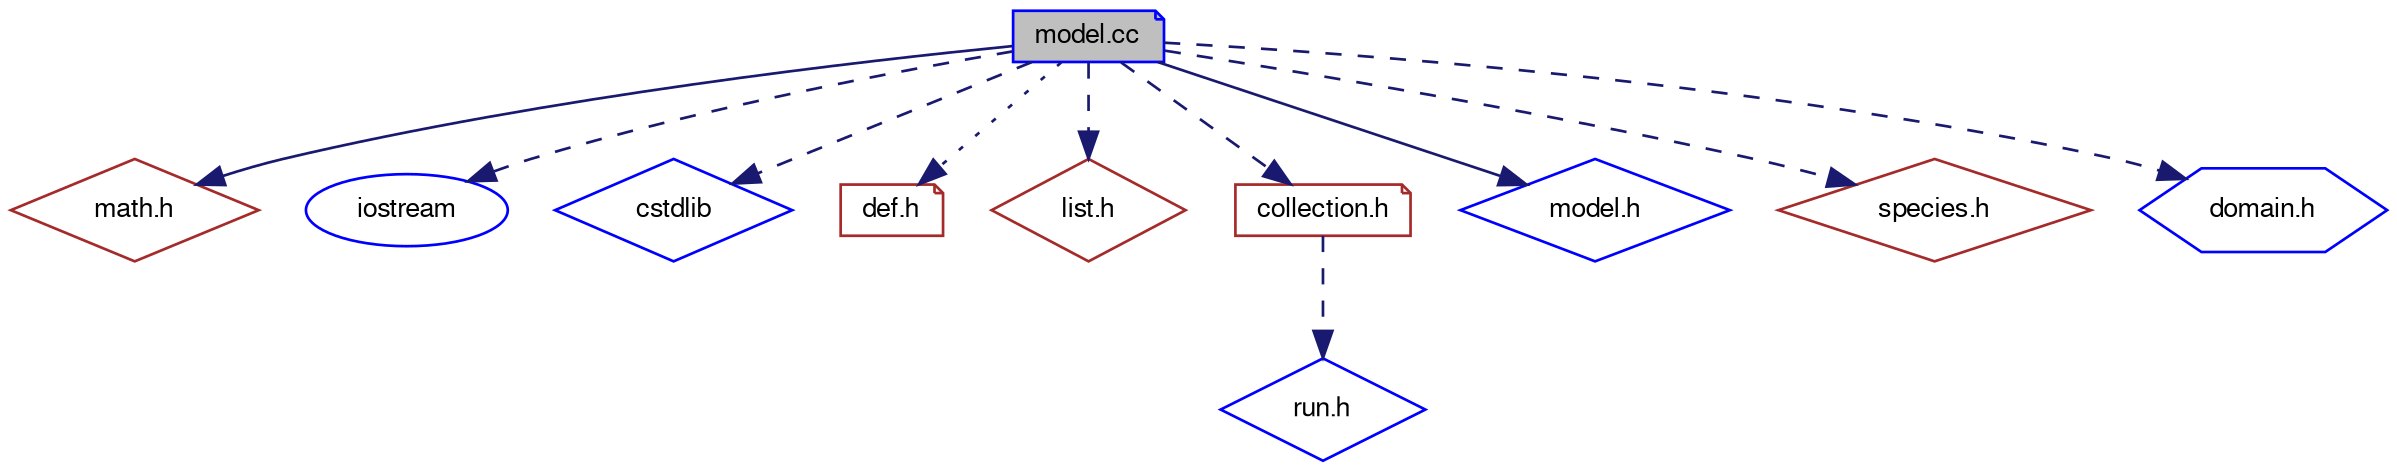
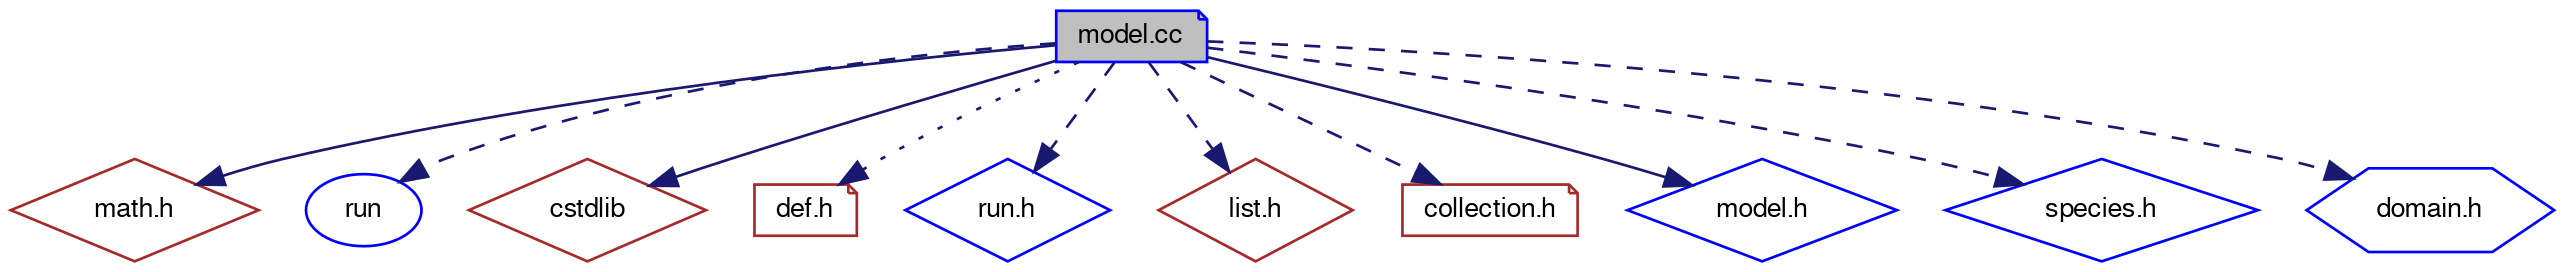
edge "model.cc" -> "cstdlib": style dashed -> solid
node "iostream": label "iostream" -> "run"
node "cstdlib": color blue -> brown
node "species.h": color brown -> blue
edge "collection.h" -> "run.h": now "model.cc" -> "run.h"
